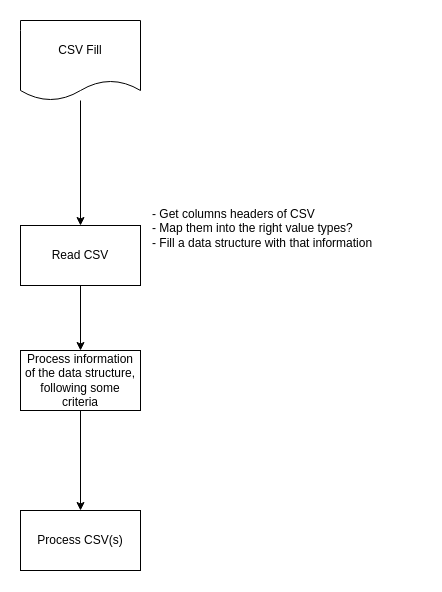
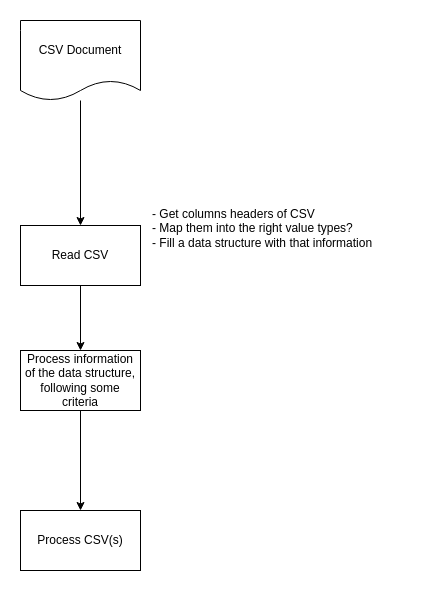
node "CSV Fill": label "CSV Fill" -> "CSV Document"
